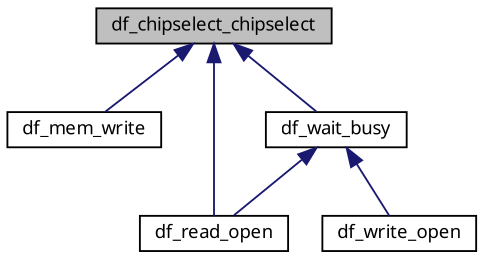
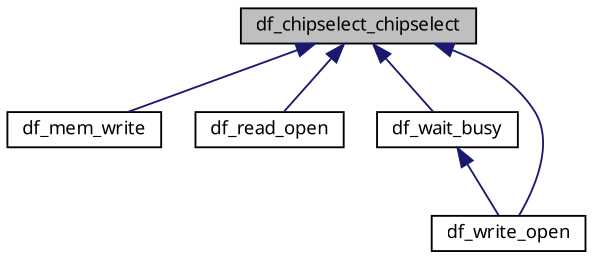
edge "df_write_open" -> "df_chipselect_chipselect": added
edge "df_read_open" -> "df_wait_busy": removed
